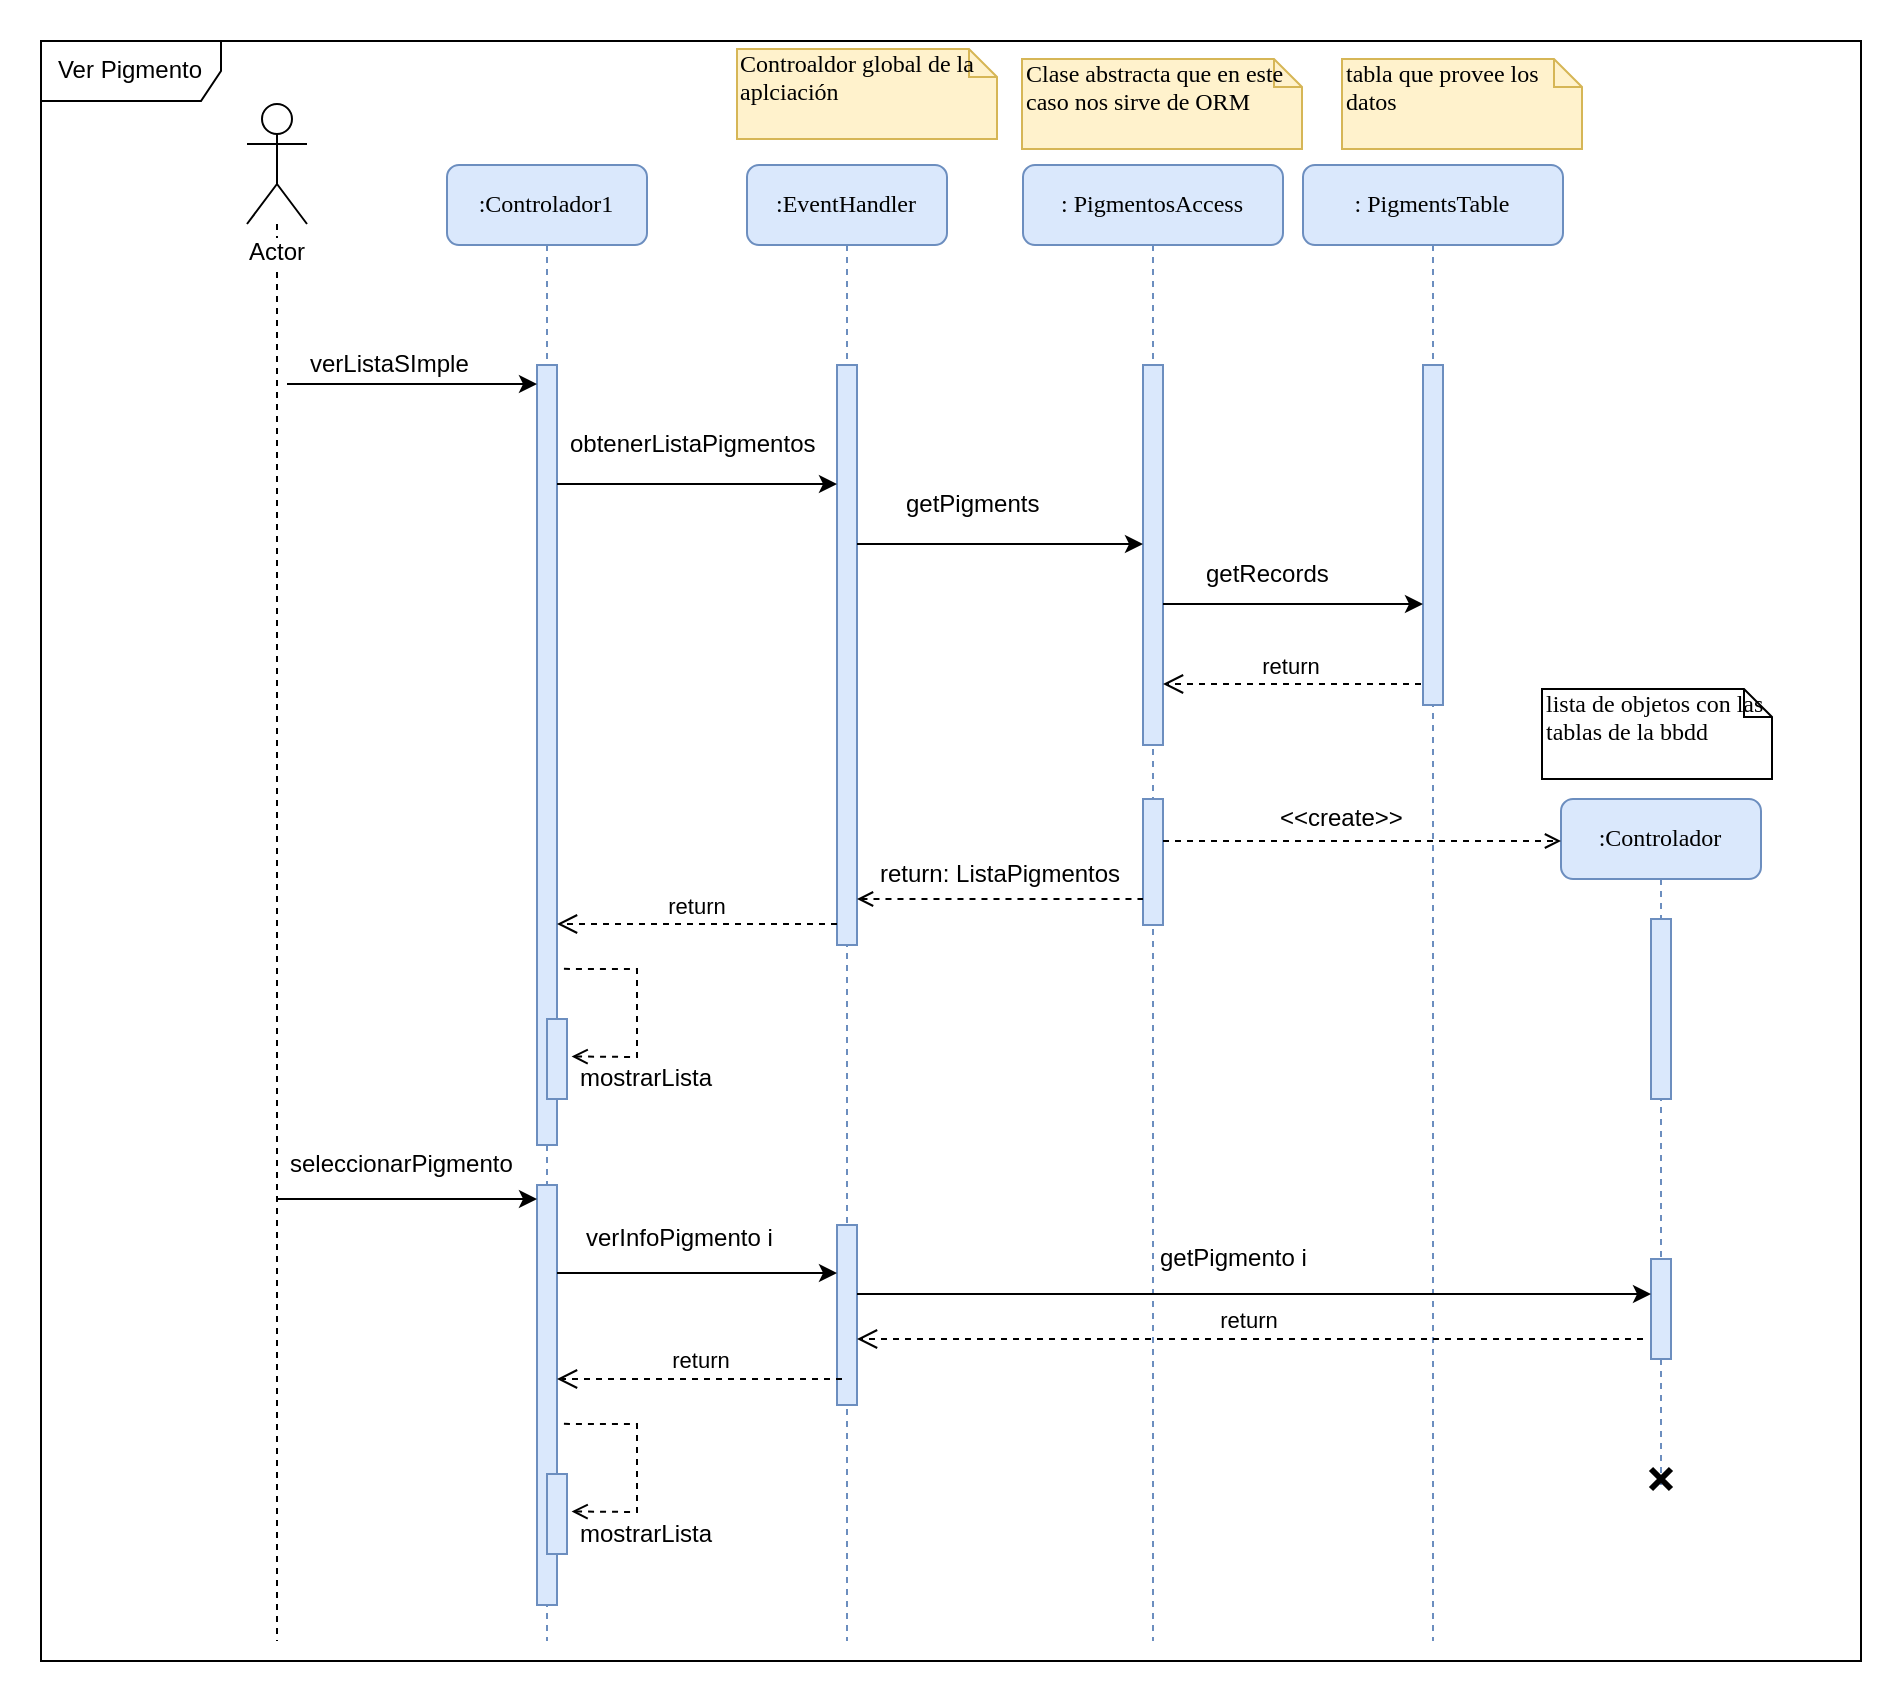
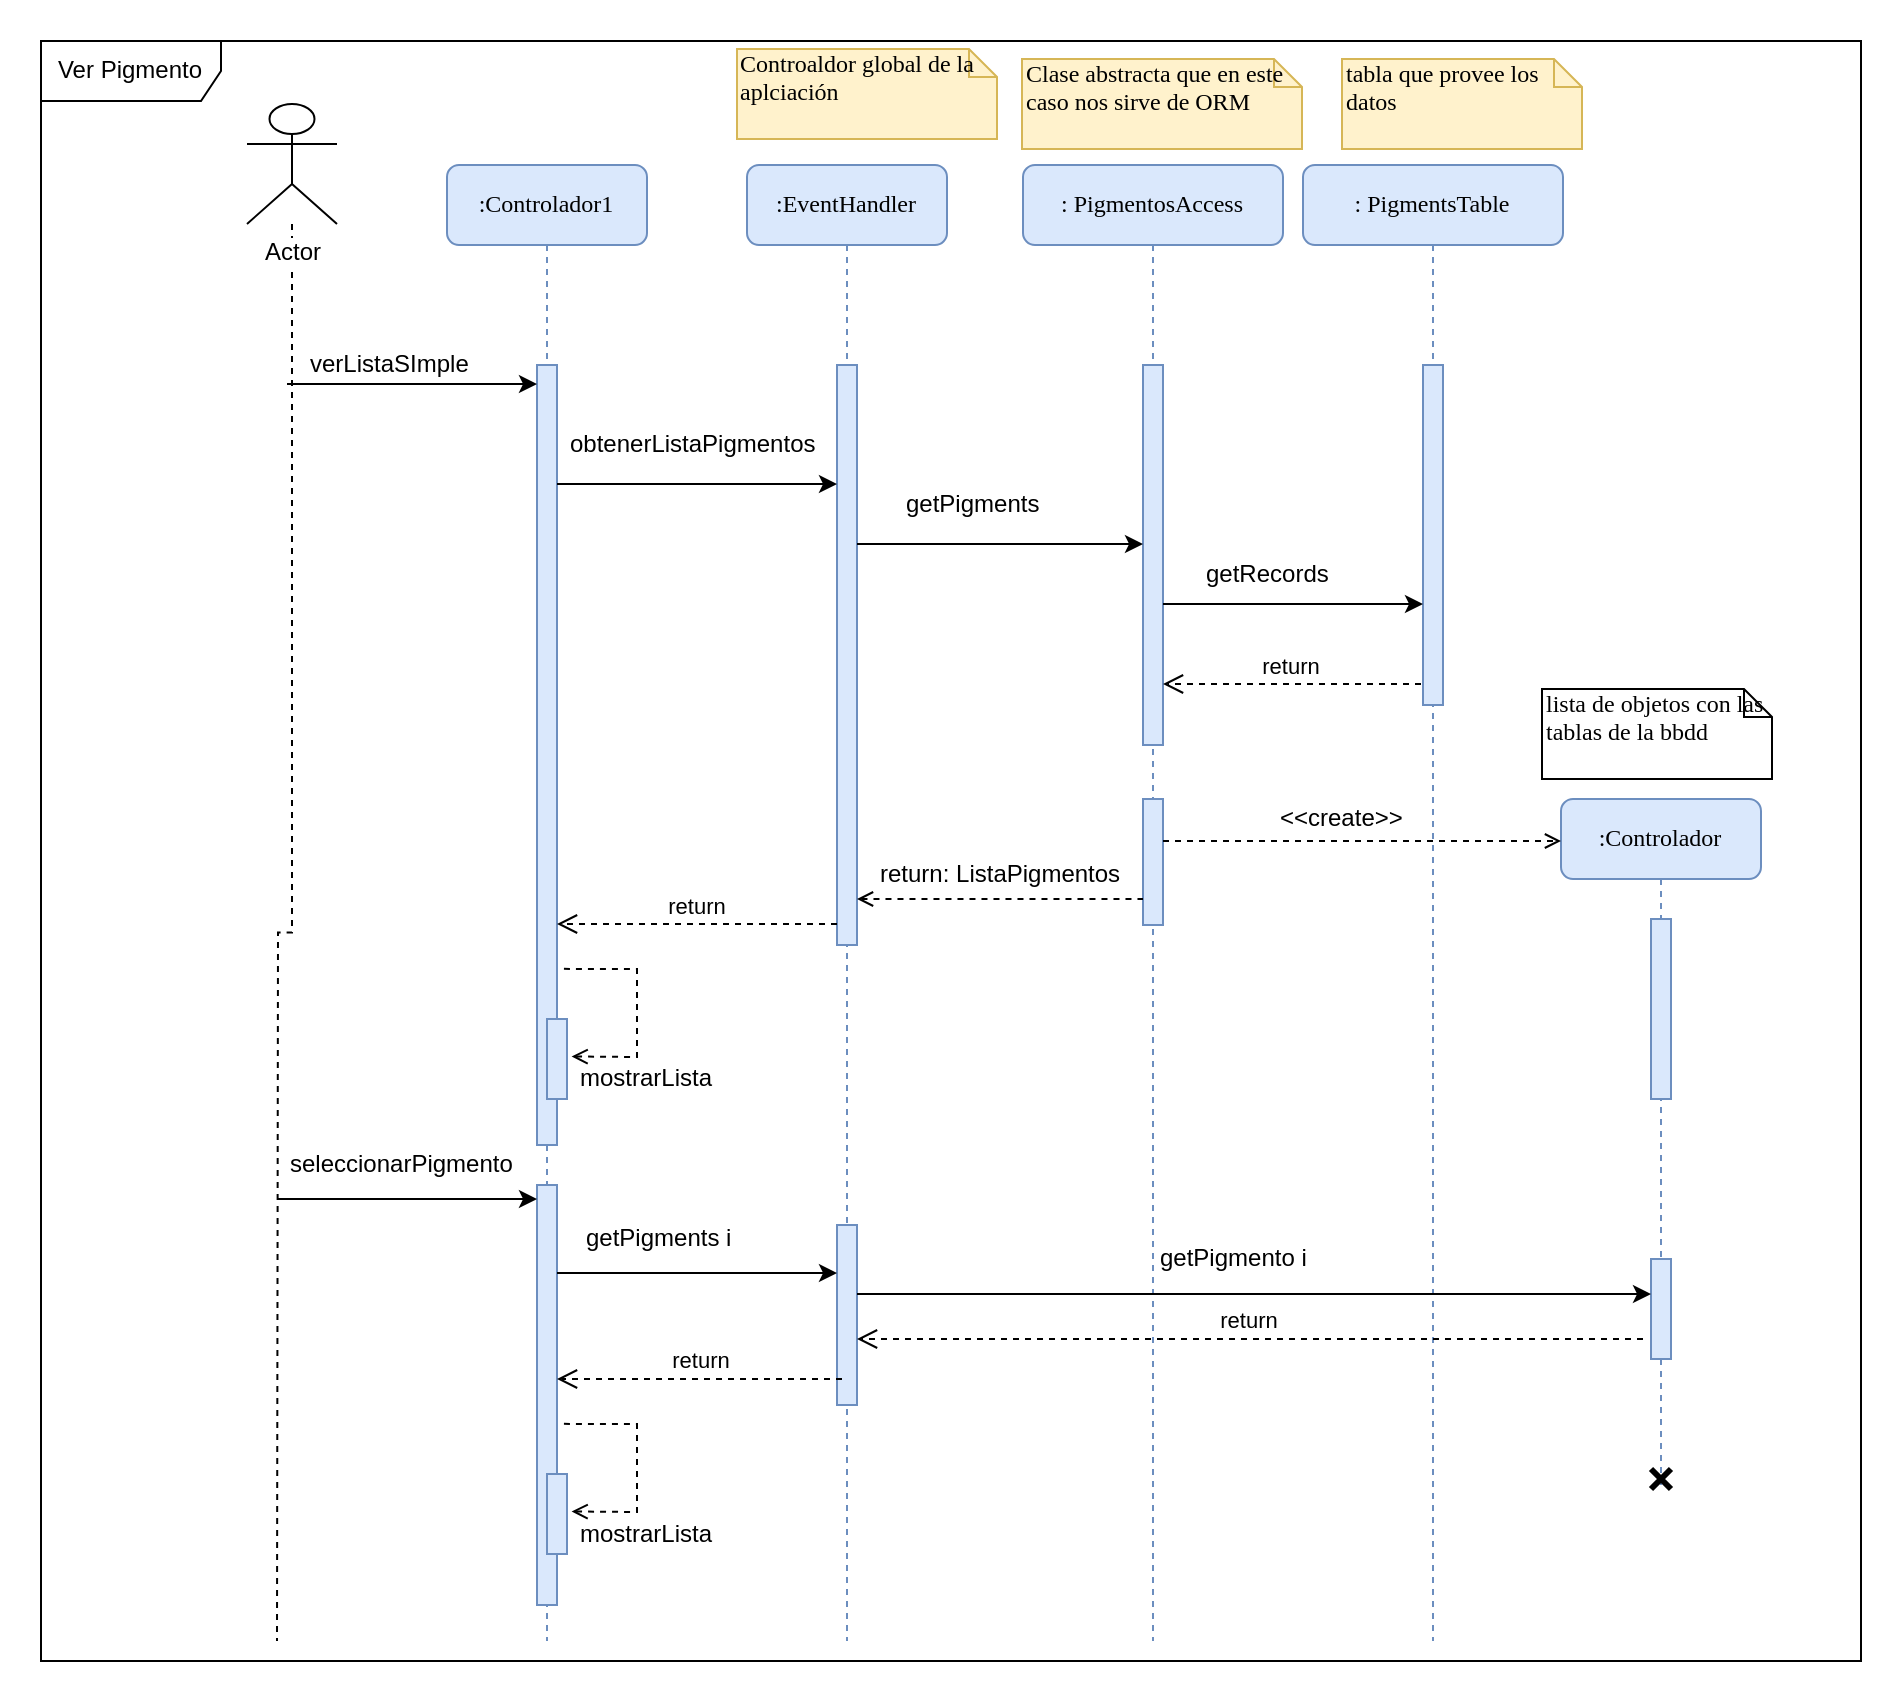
node "Actor": size 60x120 -> 90x120
node "verInfoPigmento i": label "verInfoPigmento i" -> "getPigments i"
